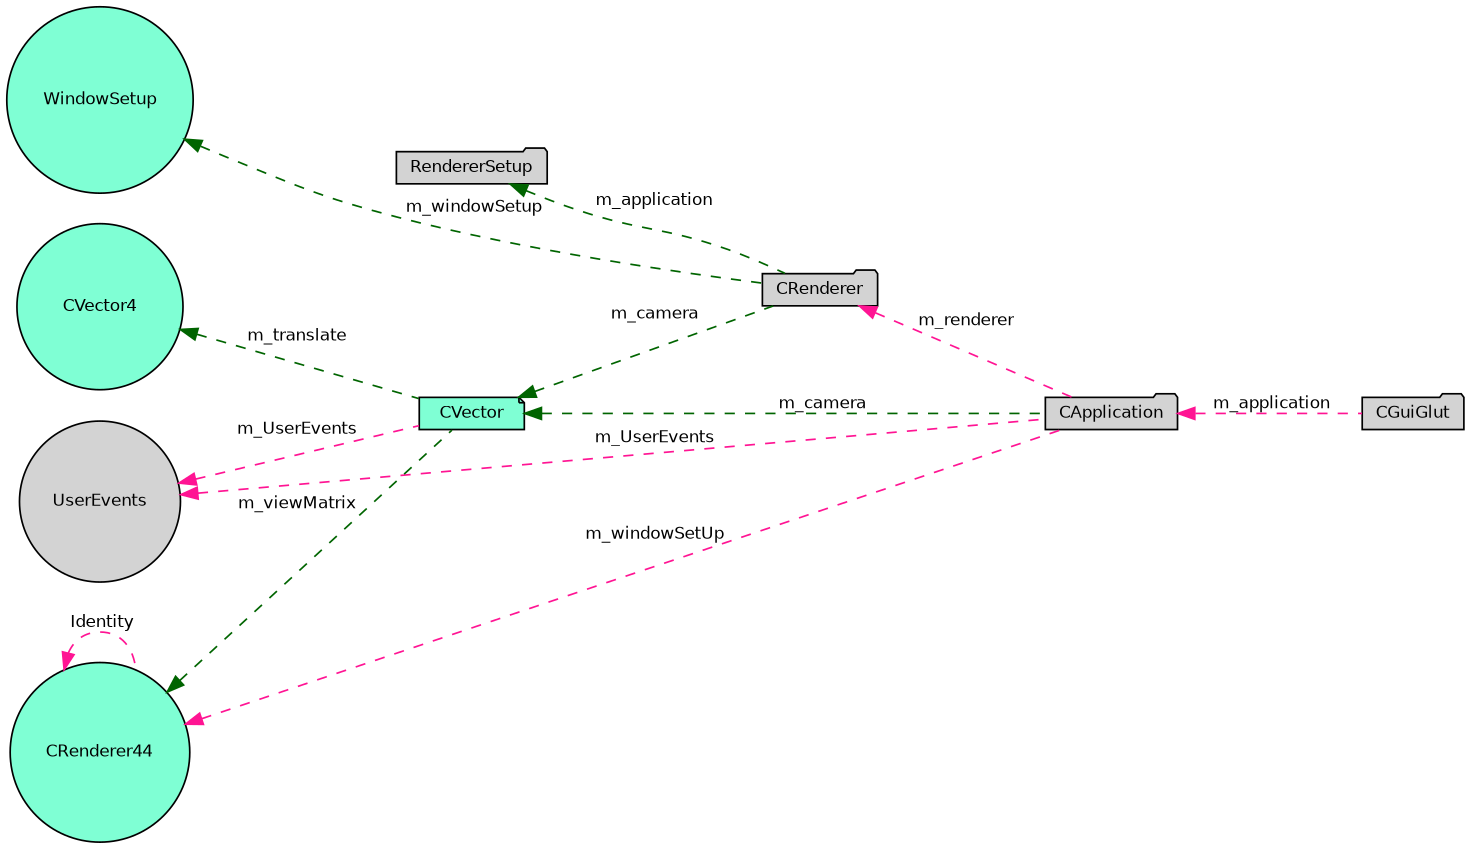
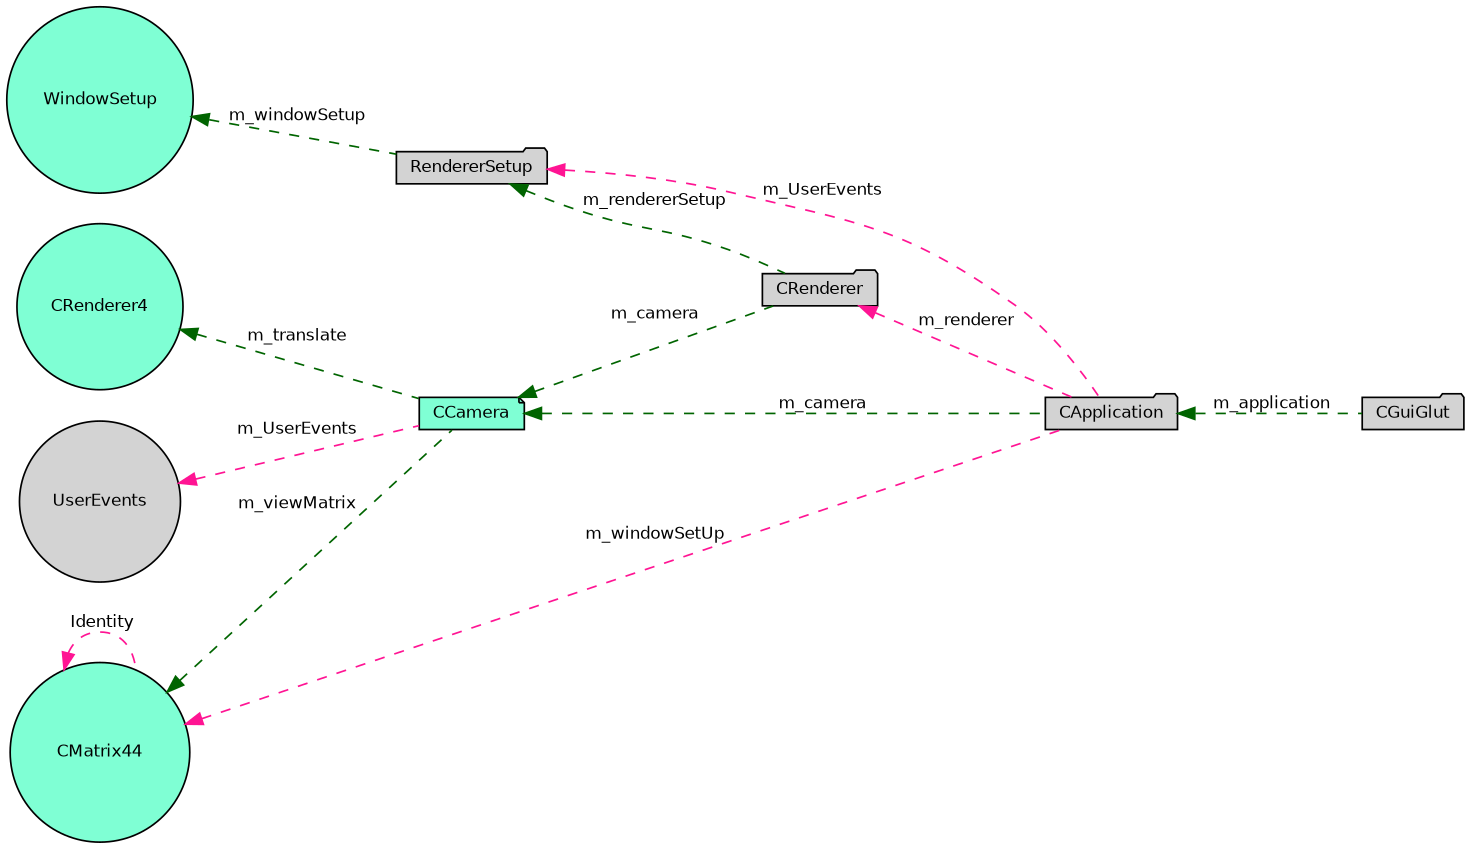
edge "CRenderer" -> "RendererSetup": label " m_application" -> " m_rendererSetup"
edge "CRenderer" -> "WindowSetup": now "RendererSetup" -> "WindowSetup"
node "CVector4": label "CVector4" -> "CRenderer4"
node "CVector": label "CVector" -> "CCamera"
edge "CGuiGlut" -> "CApplication": color deeppink -> darkgreen
edge "CApplication" -> "UserEvents": now "CApplication" -> "RendererSetup"
node "CRenderer44": label "CRenderer44" -> "CMatrix44"
